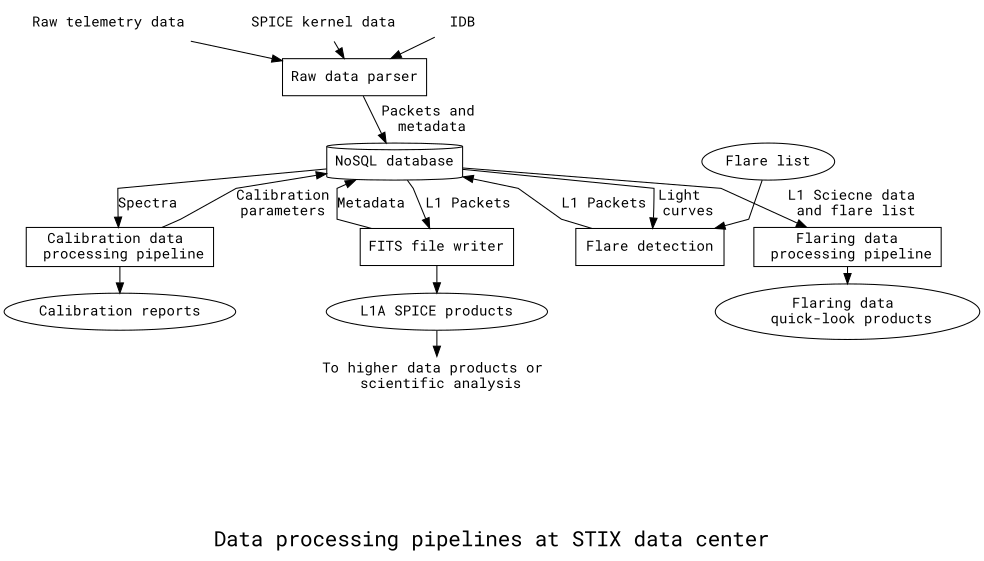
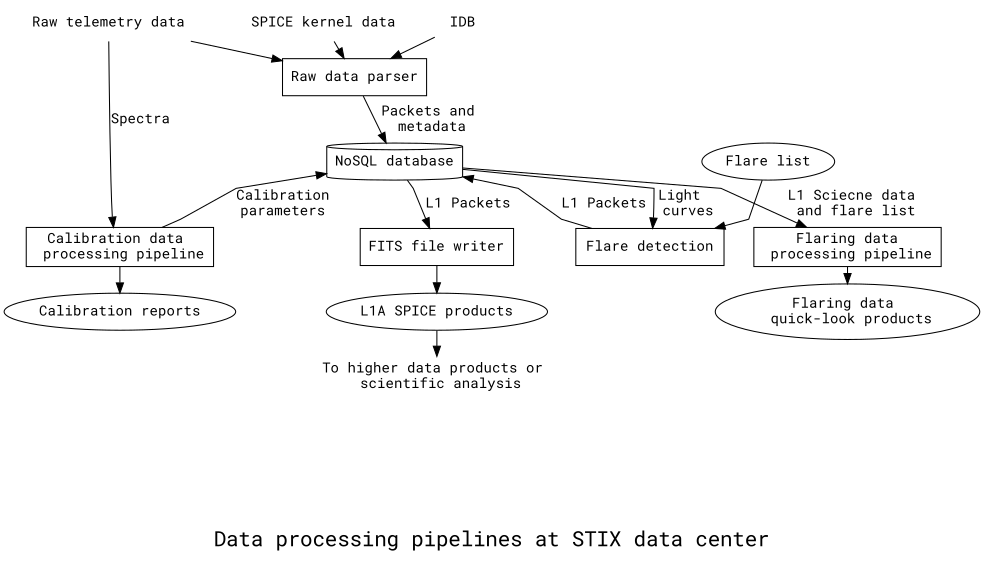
edge "NoSQL database" -> "Calibration data processing pipeline": now "Raw telemetry data" -> "Calibration data processing pipeline"
edge "FITS file writer" -> "NoSQL database": removed, label "Metadata"
